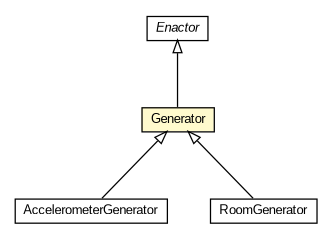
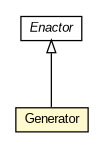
node "AccelerometerGenerator": removed
node "RoomGenerator": removed
